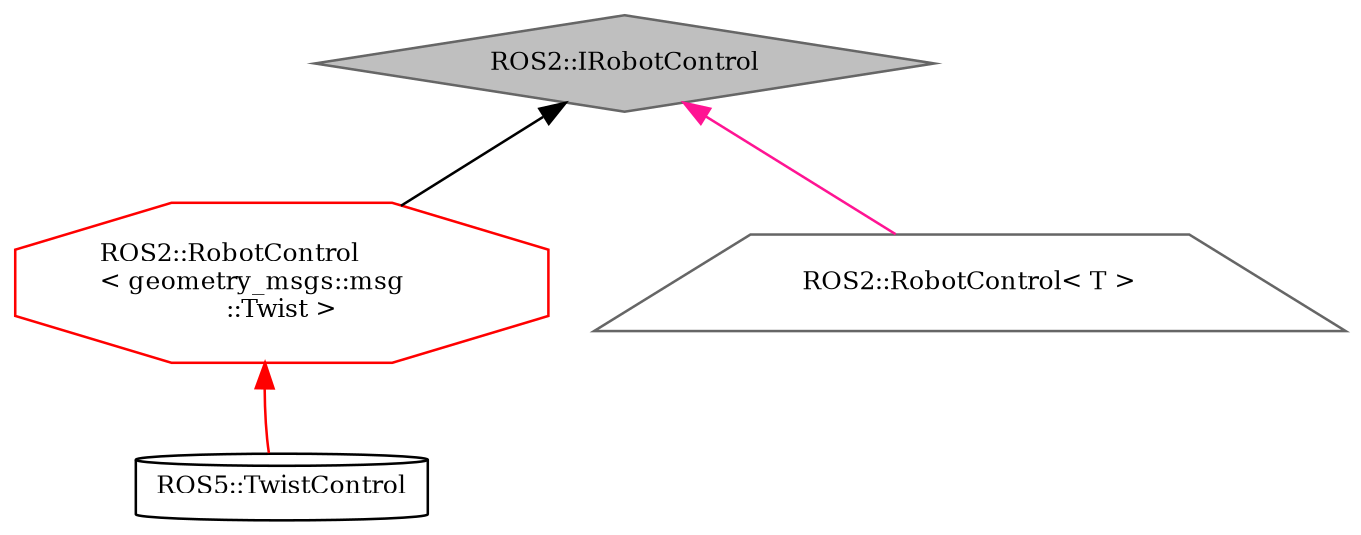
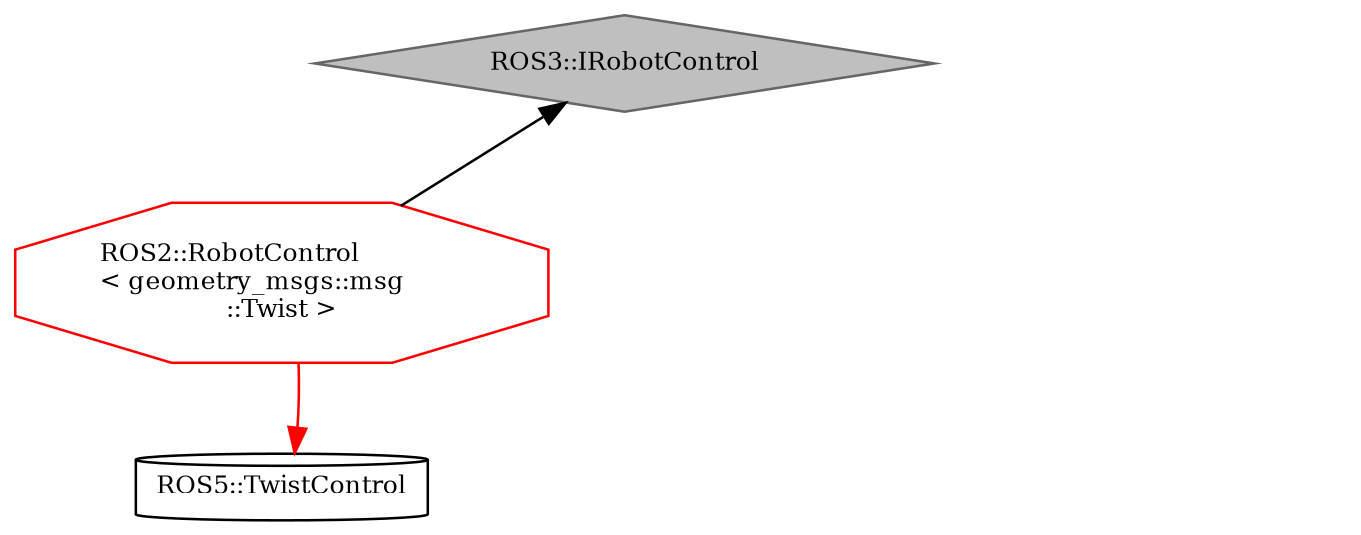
node "ROS2::IRobotControl": label "ROS2::IRobotControl" -> "ROS3::IRobotControl"
node "ROS2::RobotControl< T >": removed
edge "ROS5::TwistControl" -> "ROS2::RobotControl < geometry_msgs::msg ::Twist >": reversed
